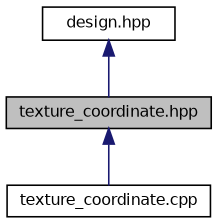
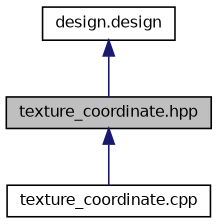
node "design.hpp": label "design.hpp" -> "design.design"
